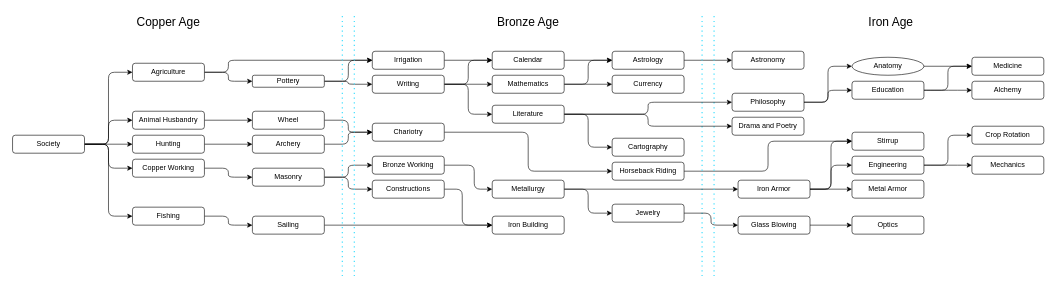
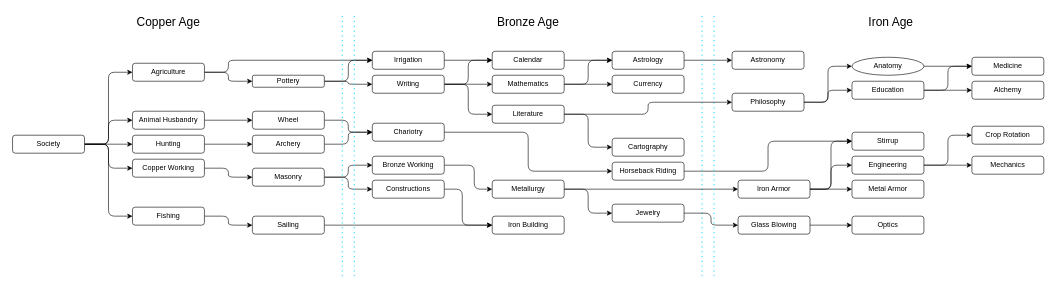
edge "Literature" -> "Drama and Poetry": removed
node "Drama and Poetry": removed
